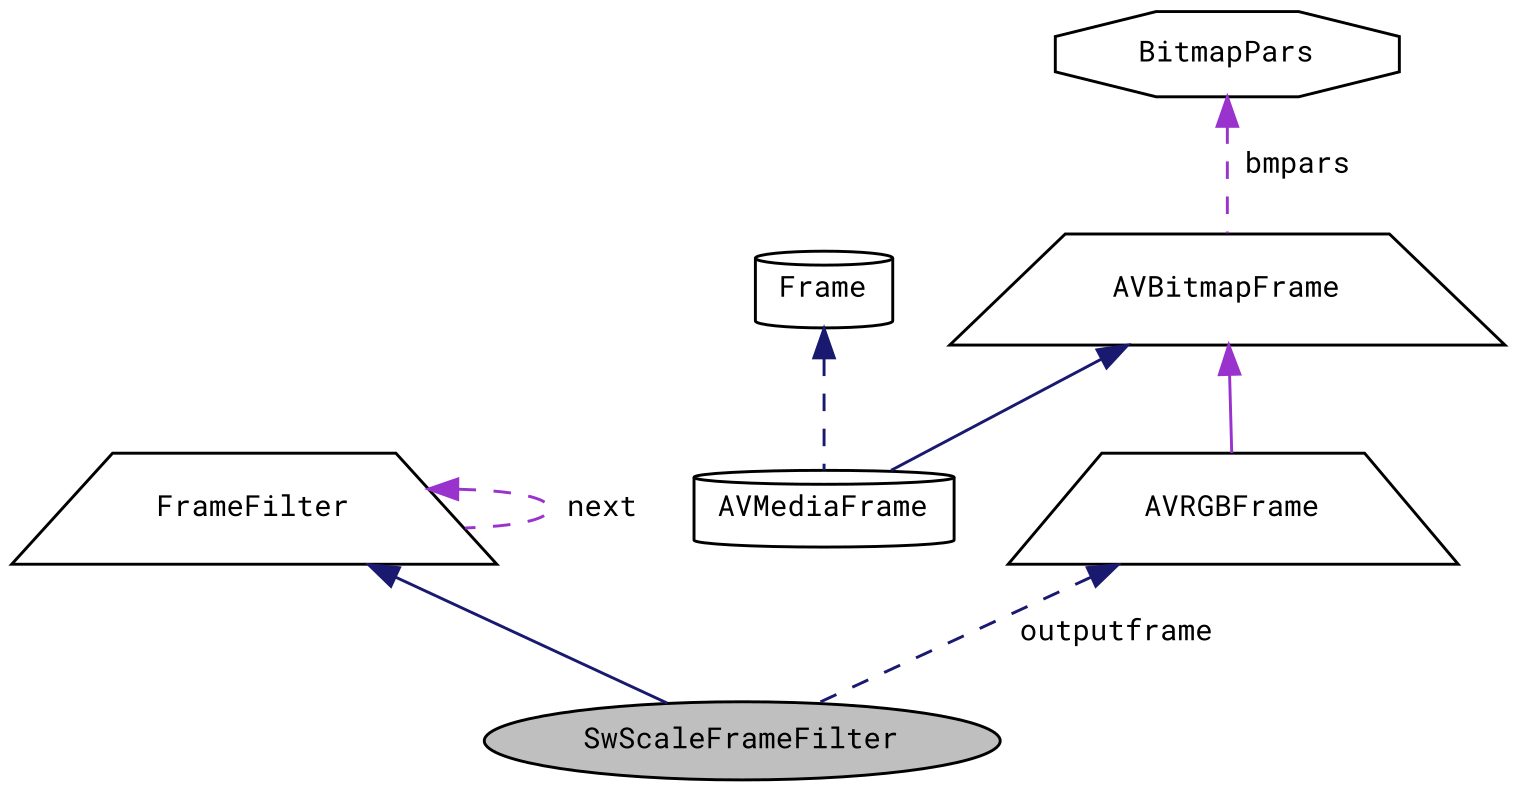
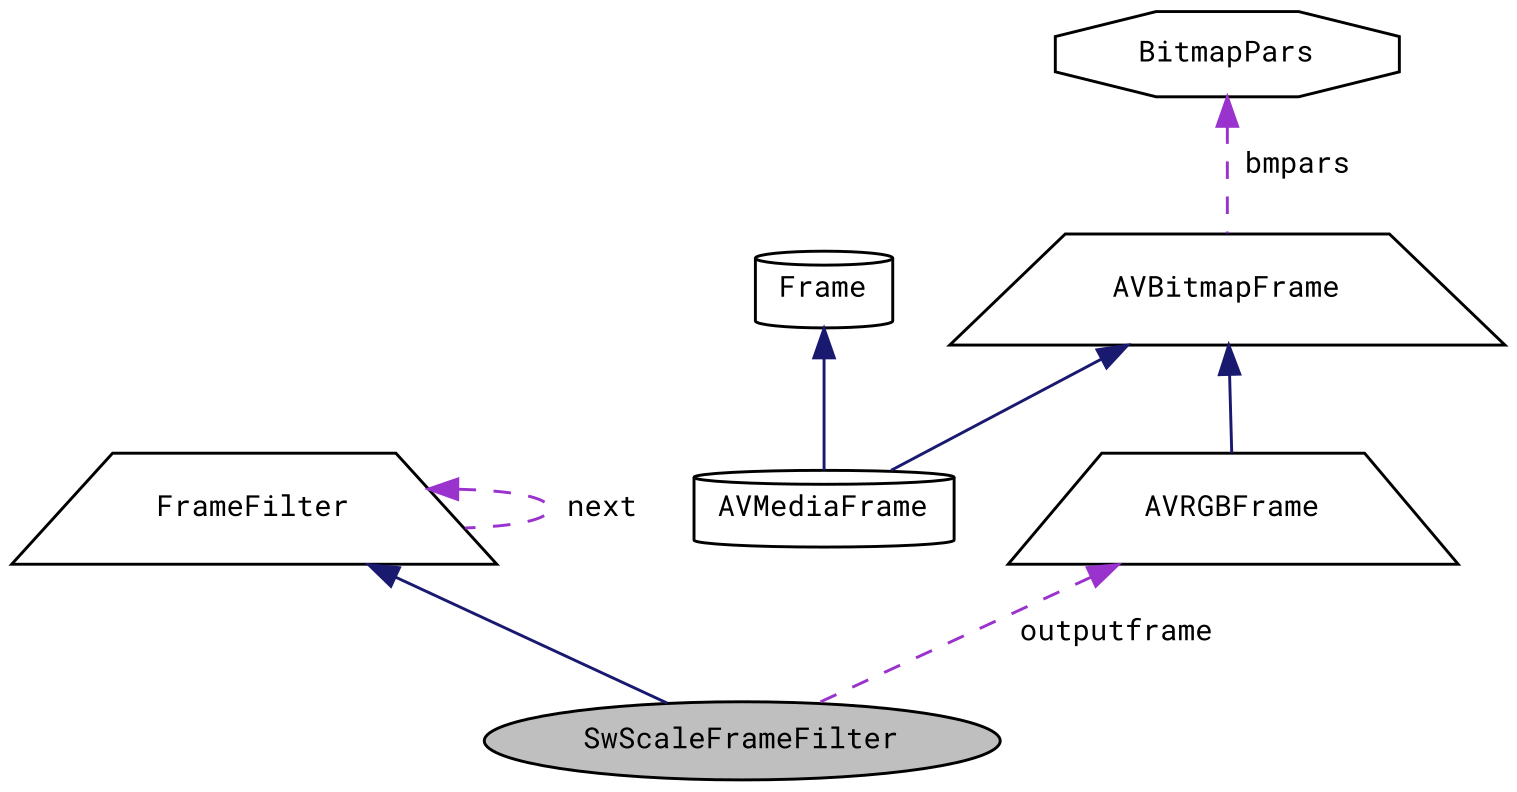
edge "AVMediaFrame" -> "Frame": style dashed -> solid
edge "AVRGBFrame" -> "AVBitmapFrame": color darkorchid3 -> midnightblue
edge "SwScaleFrameFilter" -> "AVRGBFrame": color midnightblue -> darkorchid3
